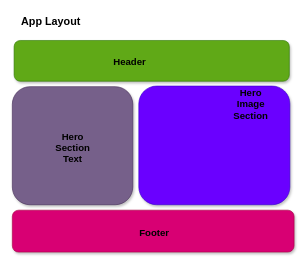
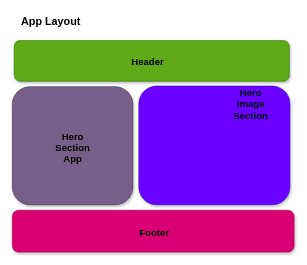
node "Header": moved (130, 62) -> (148, 62)
node "Hero Section Text": label "Hero Section Text" -> "Hero Section App"
